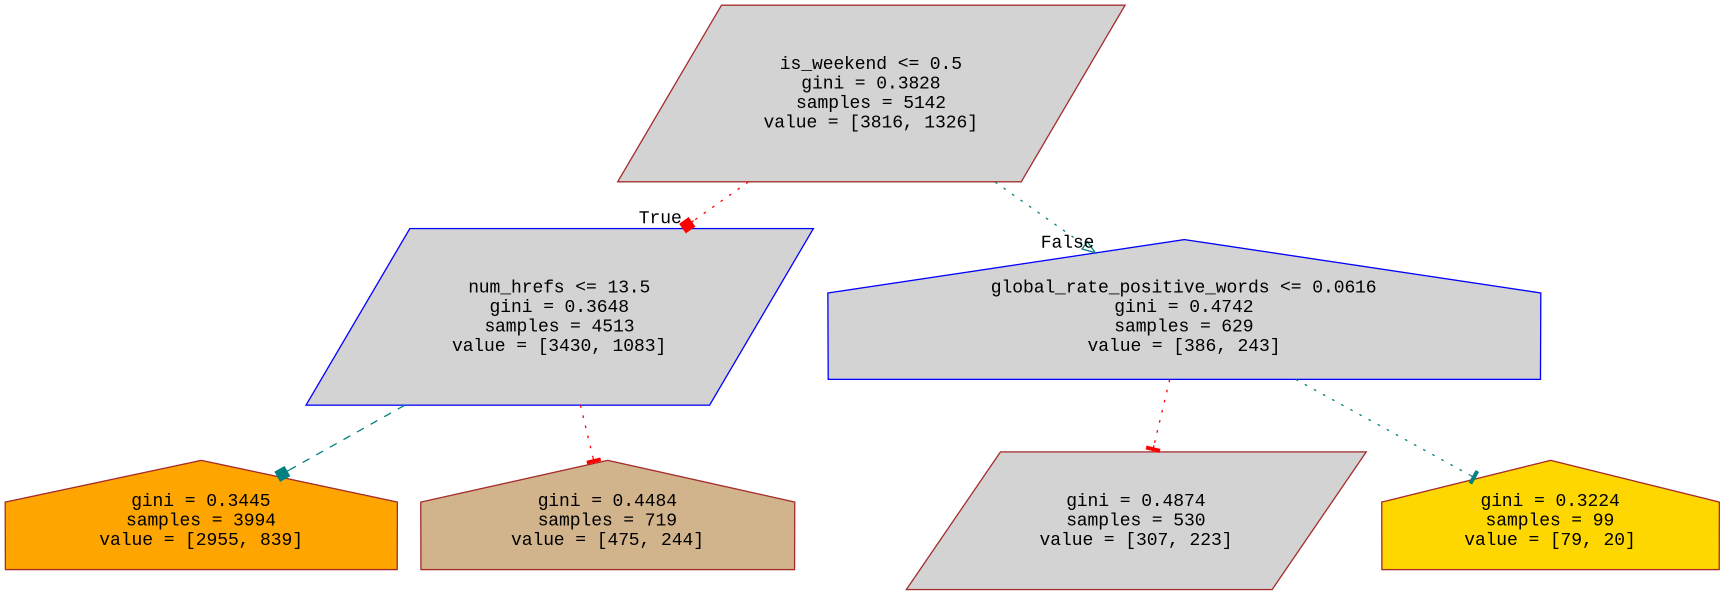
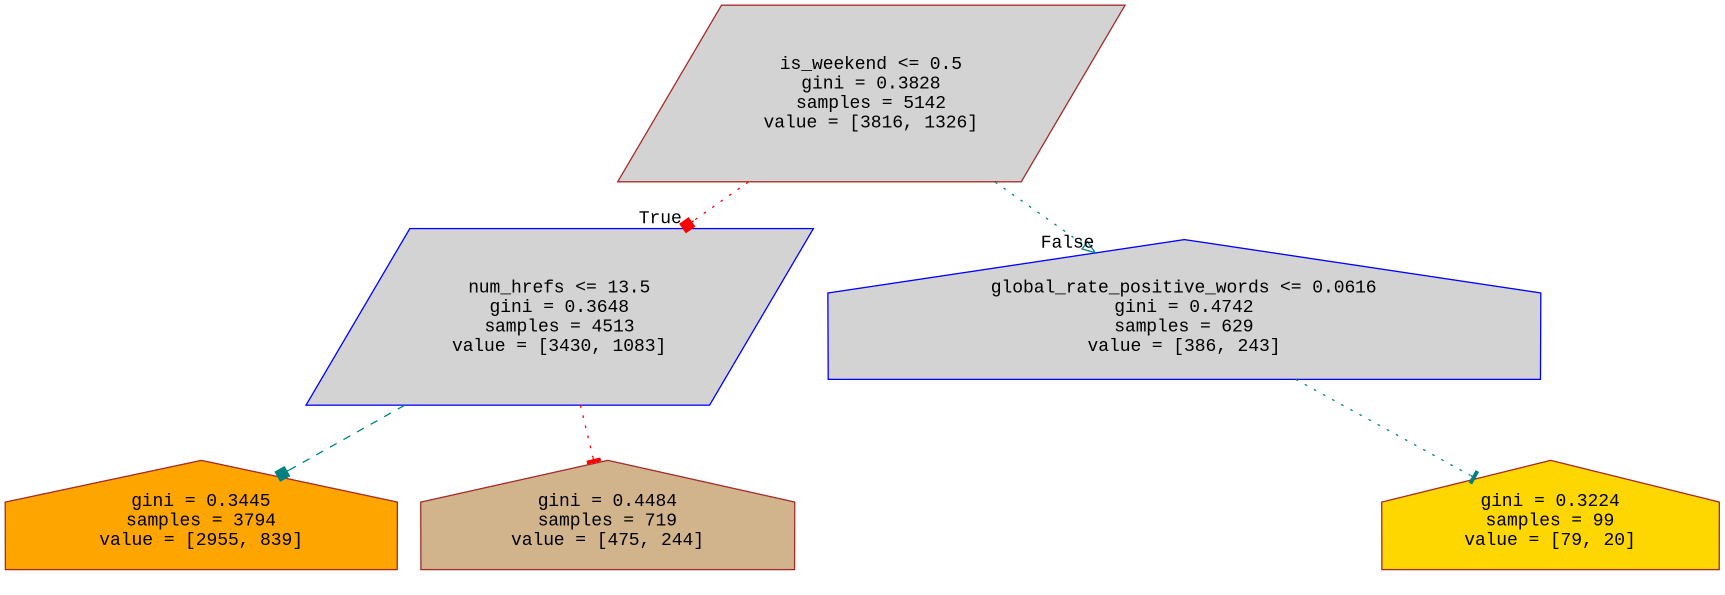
node "gini = 0.3445 samples = 3994 value = [2955, 839]": label "gini = 0.3445 samples = 3994 value = [2955, 839]" -> "gini = 0.3445 samples = 3794 value = [2955, 839]"
node "gini = 0.4874 samples = 530 value = [307, 223]": removed
